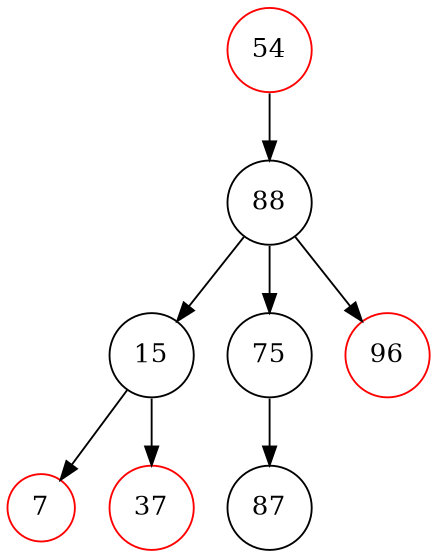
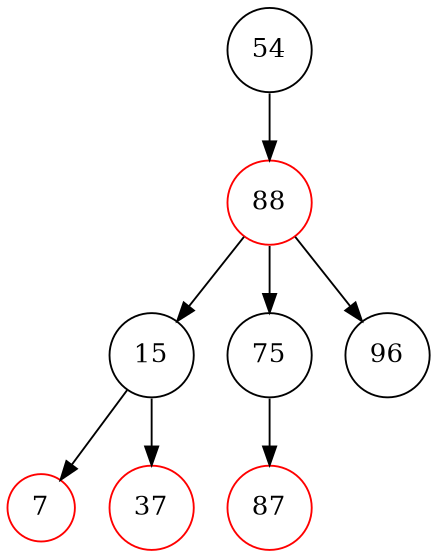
node "54": color red -> black
node "88": color black -> red
node "96": color red -> black
node "87": color black -> red
